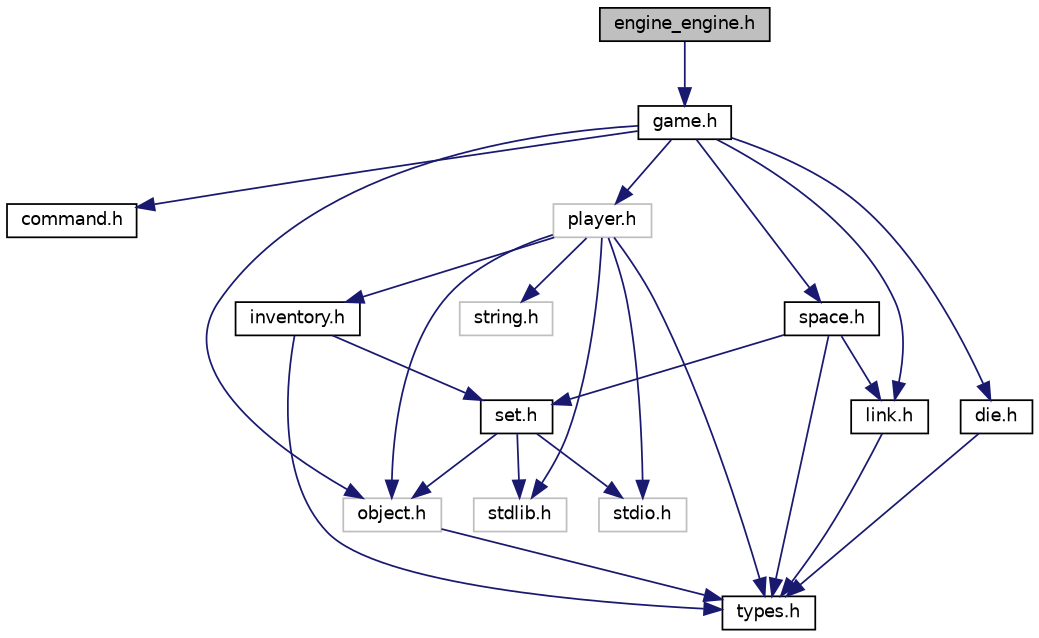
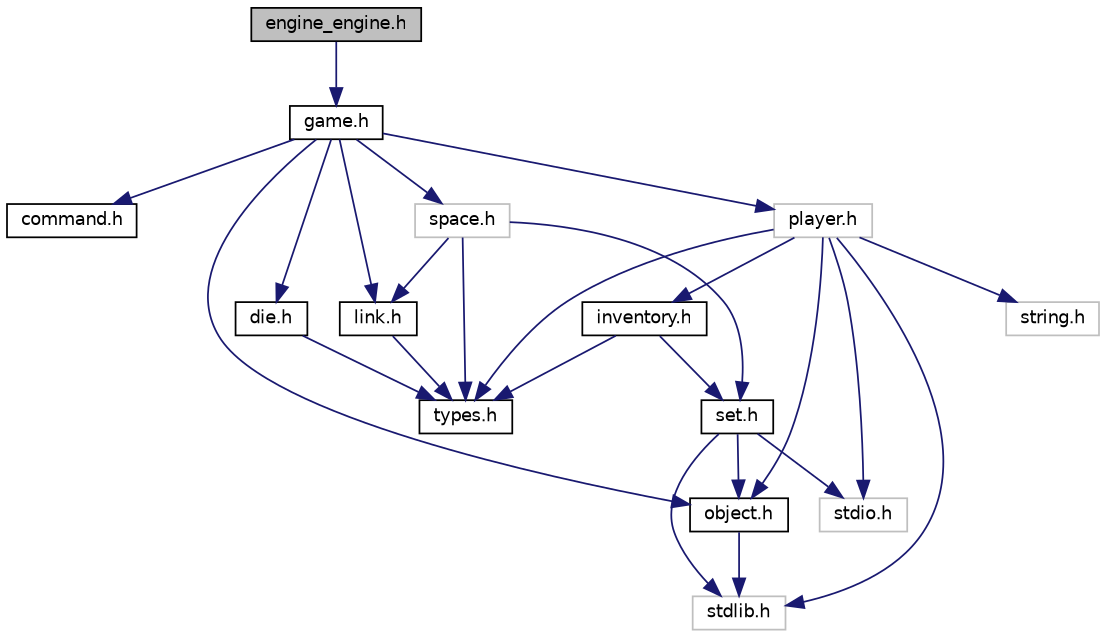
node "space.h": color black -> grey75
node "object.h": color grey75 -> black
edge "object.h" -> "types.h": now "object.h" -> "stdlib.h"
